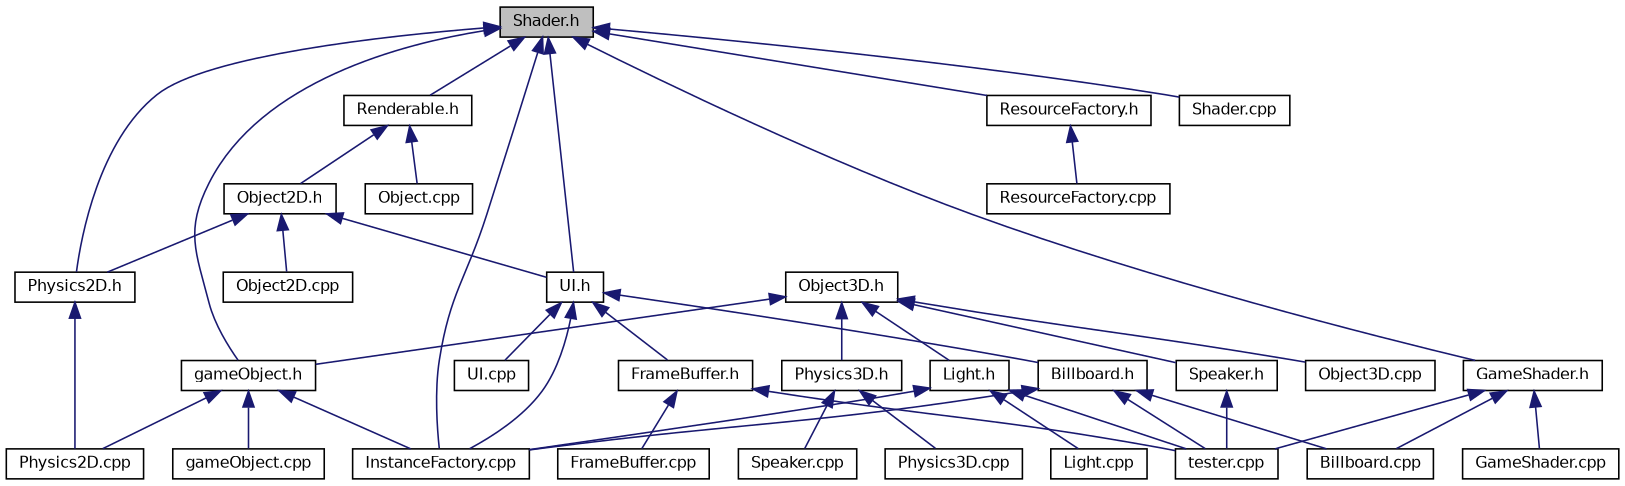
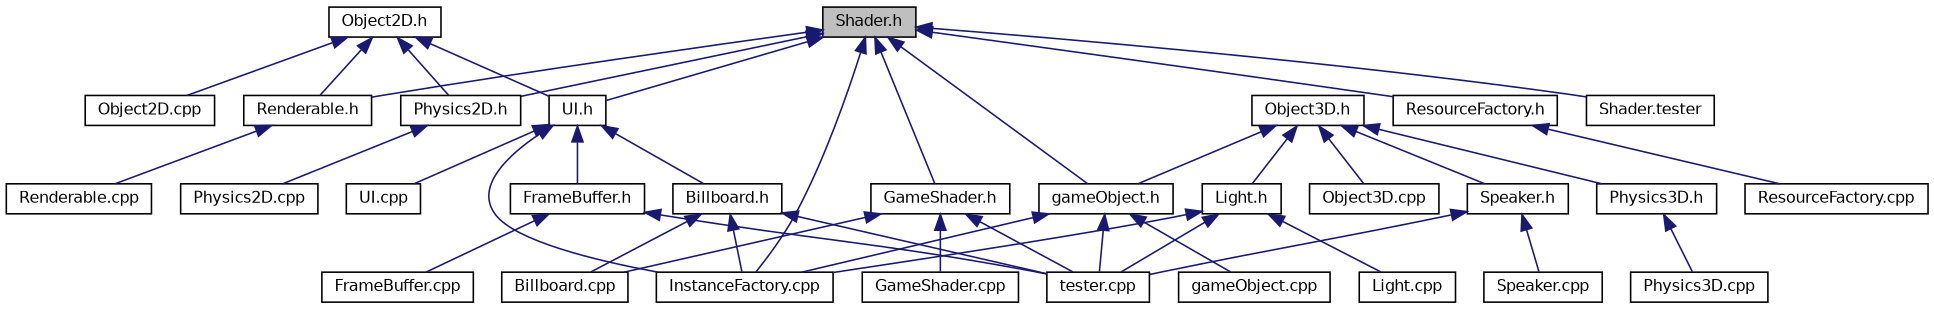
node "Shader.cpp": label "Shader.cpp" -> "Shader.tester"
edge "Object2D.h" -> "Renderable.h": reversed
node "Object.cpp": label "Object.cpp" -> "Renderable.cpp"
edge "Physics2D.cpp" -> "gameObject.h": now "tester.cpp" -> "gameObject.h"
edge "Speaker.cpp" -> "Physics3D.h": now "Speaker.cpp" -> "Speaker.h"
